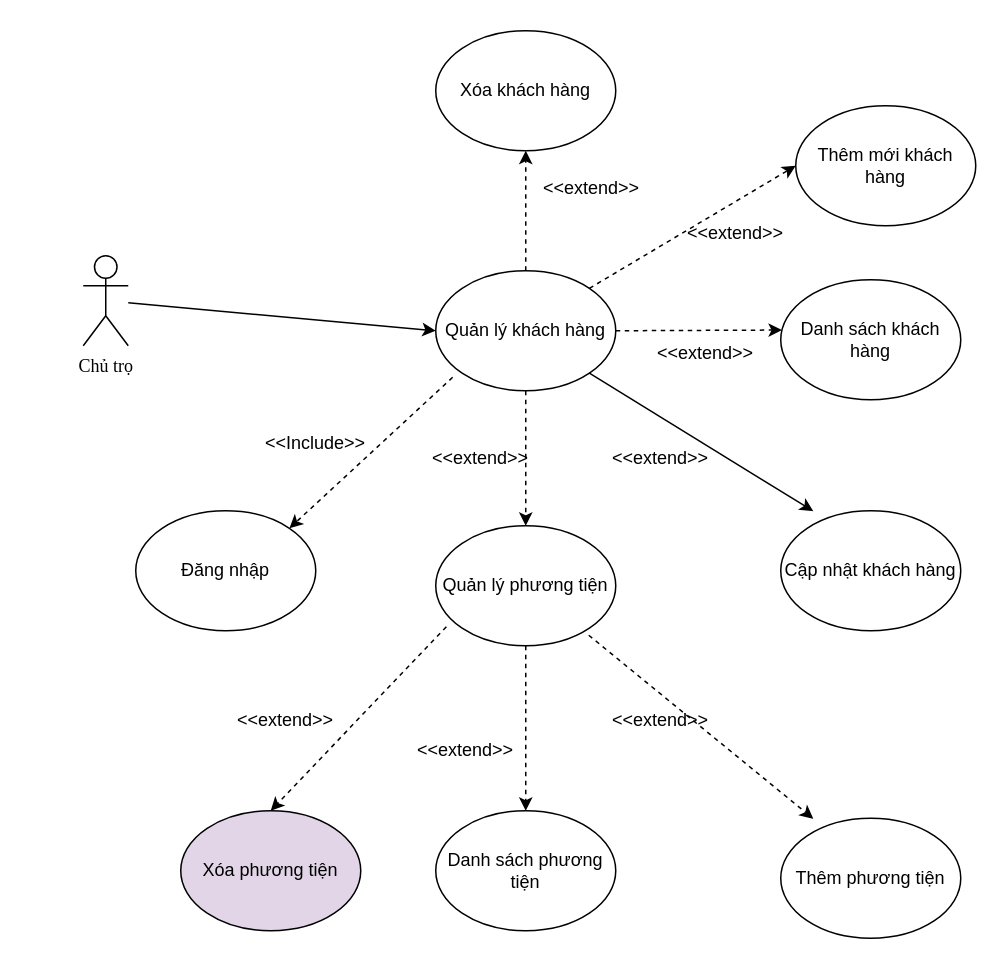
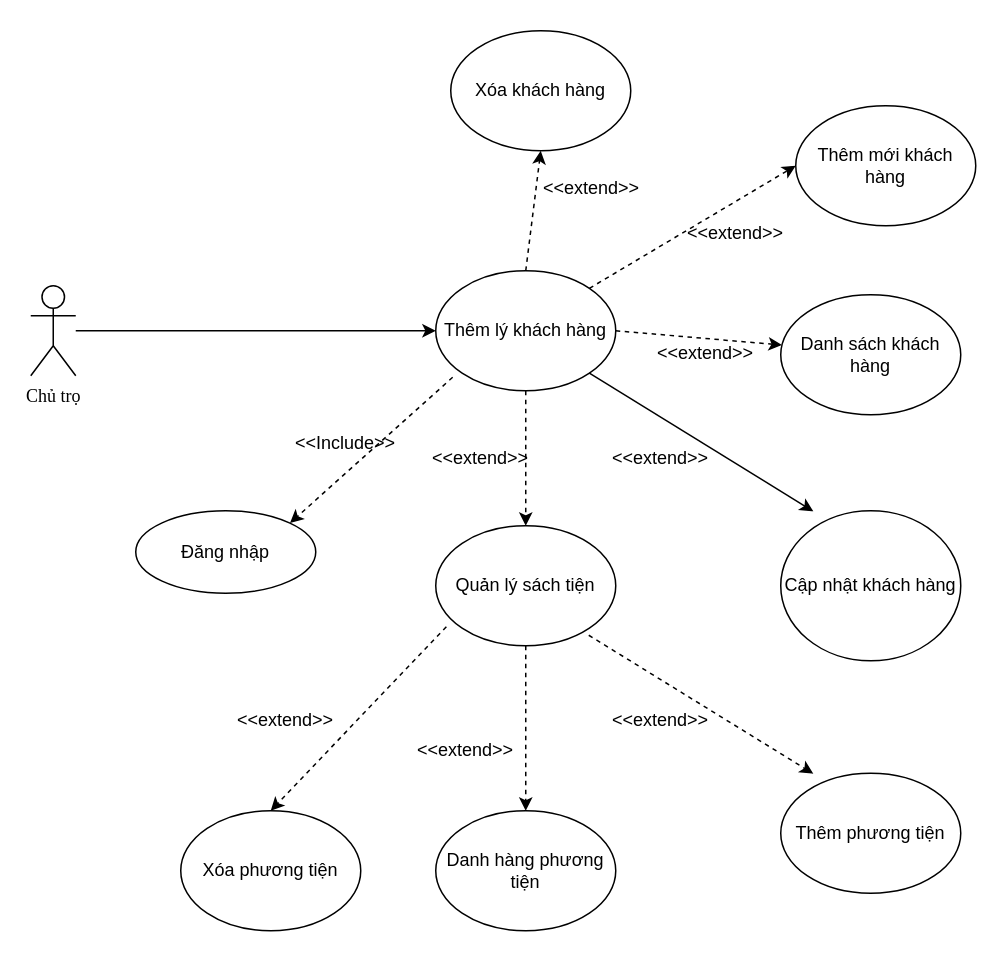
node "Xóa khách hàng": moved (526, 91) -> (541, 91)
node "Chủ trọ": moved (106, 301) -> (53, 331)
node "Quản lý khách hàng": label "Quản lý khách hàng" -> "Thêm lý khách hàng"
node "Danh sách khách hàng": moved (871, 340) -> (871, 355)
node "<<Include>>": moved (316, 443) -> (346, 443)
node "Đăng nhập": size 180x120 -> 180x83
node "Cập nhật khách hàng": size 180x120 -> 180x150
node "Quản lý phương tiện": label "Quản lý phương tiện" -> "Quản lý sách tiện"
node "Xóa phương tiện": fillcolor #e1d5e7 -> #ffffff
node "Danh sách phương tiện": label "Danh sách phương tiện" -> "Danh hàng phương tiện"
node "Thêm phương tiện": moved (871, 878) -> (871, 833)
